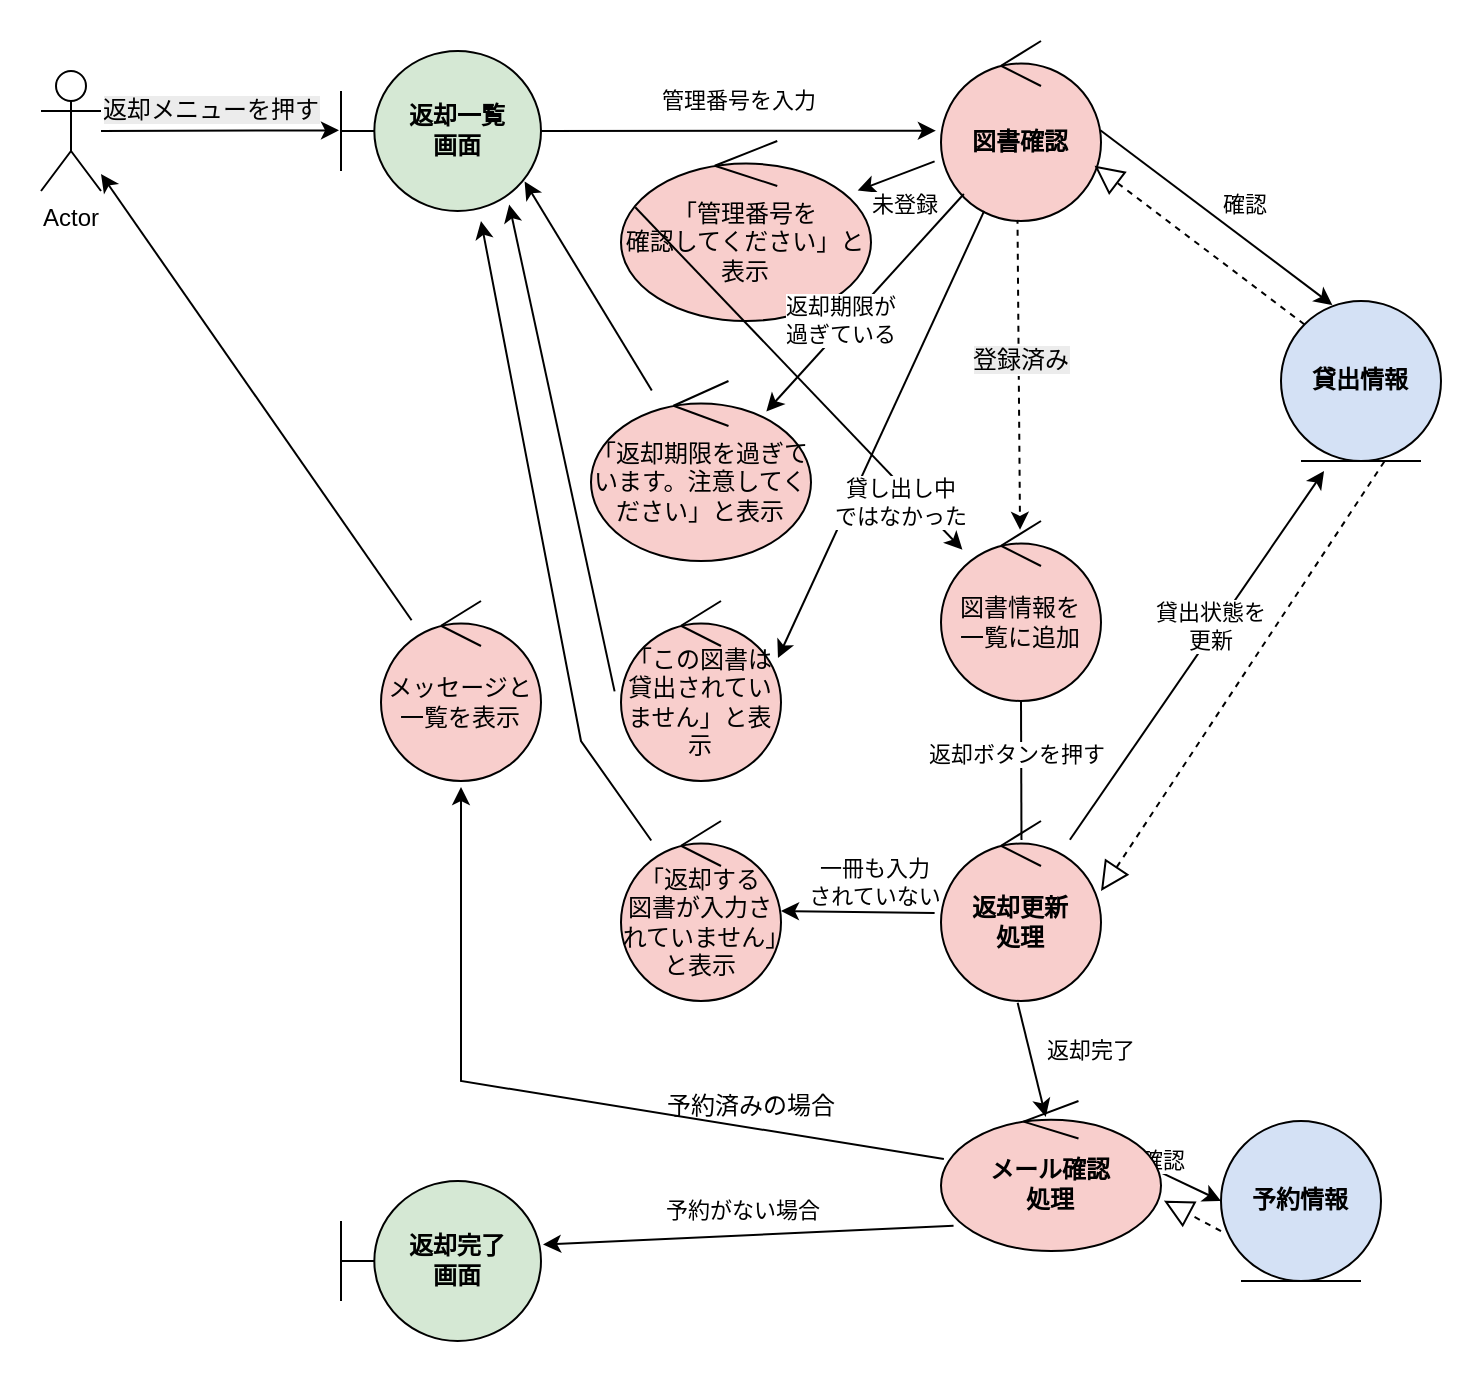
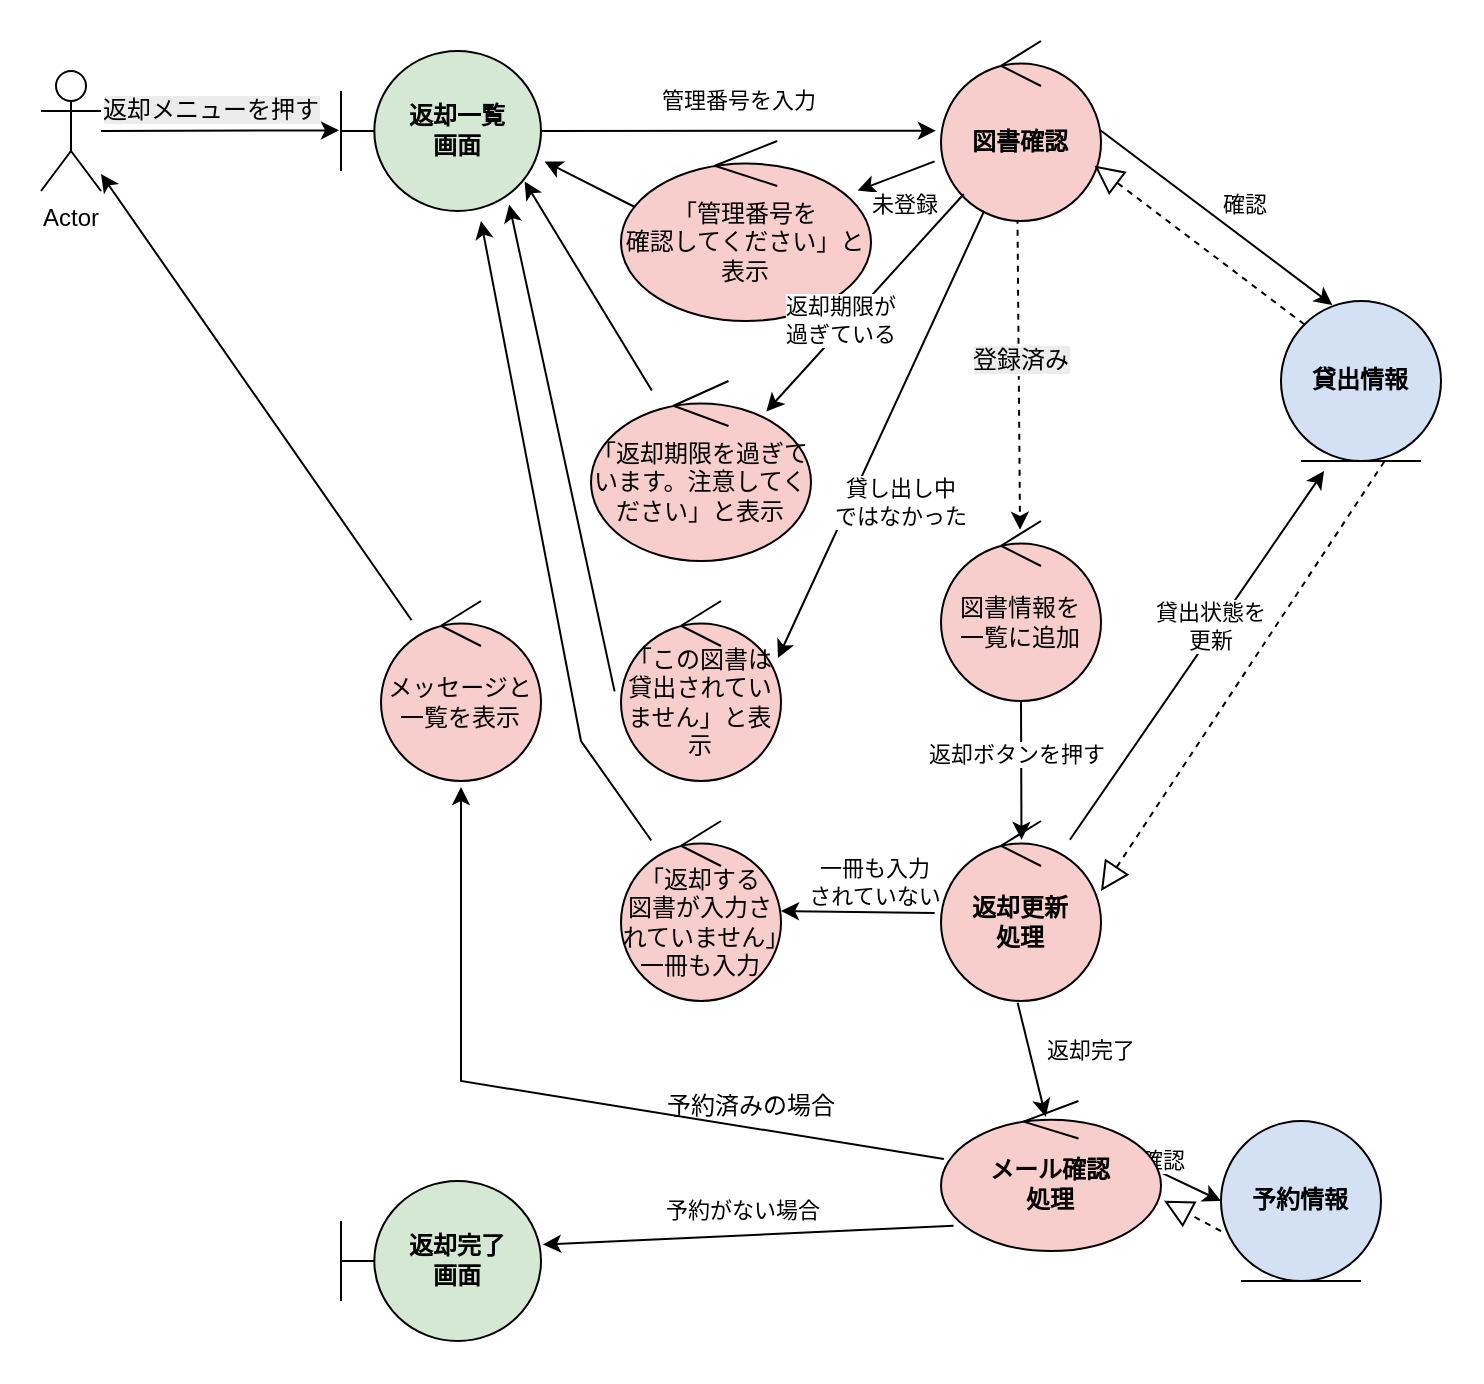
edge "「管理番号を 確認してください」と表示" -> "図書情報を 一覧に追加": now "「管理番号を 確認してください」と表示" -> "返却一覧 画面"
edge "図書情報を 一覧に追加" -- "返却更新 処理": arrowhead none -> classic
node "「返却する 図書が入力されていません」と表示": label "「返却する 図書が入力されていません」と表示" -> "「返却する 図書が入力されていません」一冊も入力"
